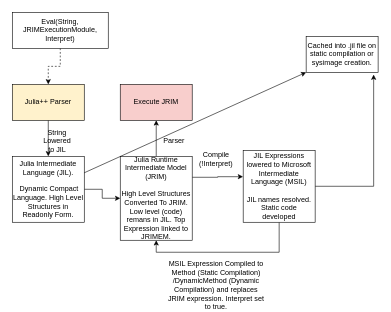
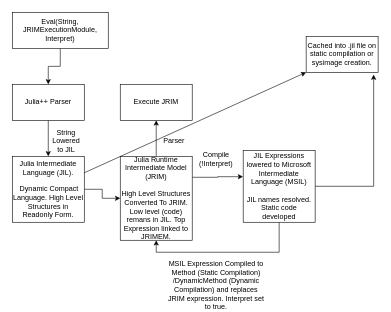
edge "Eval(String, JRIMExecutionModule, Interpret)" -> "Julia++ Parser": style dashed -> solid
node "Julia++ Parser": fillcolor #fff2cc -> #ffffff
node "Execute JRIM": fillcolor #f8cecc -> #ffffff
node "String Lowered to JIL": moved (57, 141) -> (66, 141)
